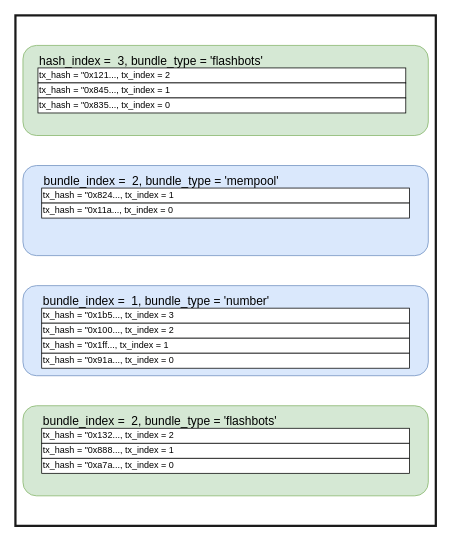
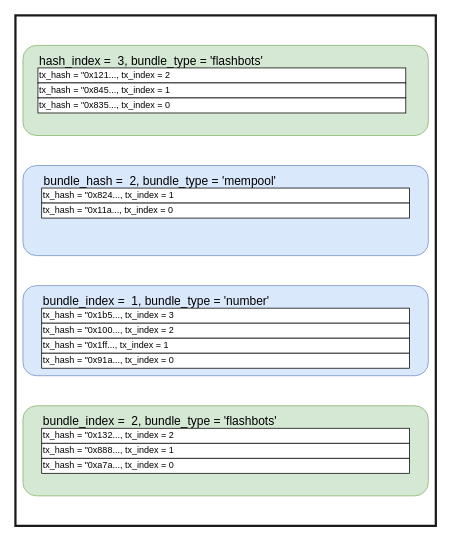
node "bundle_index = 2, bundle_type = 'mempool'": label "bundle_index = 2, bundle_type = 'mempool'" -> "bundle_hash = 2, bundle_type = 'mempool'"
